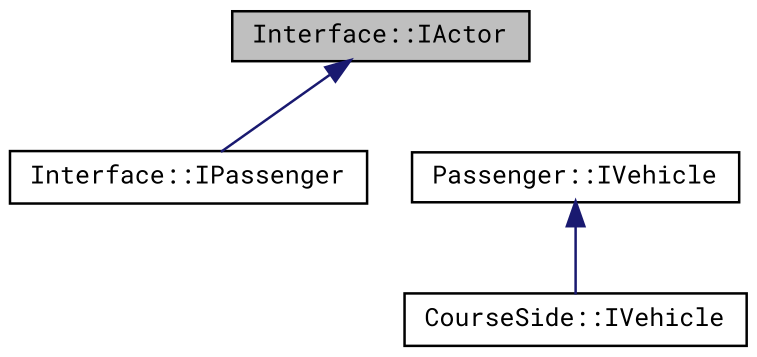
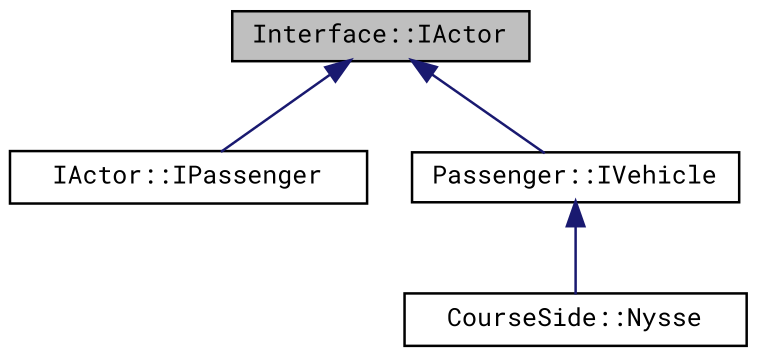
edge "Passenger::IVehicle" -> "Interface::IActor": added
node "Interface::IPassenger": label "Interface::IPassenger" -> "IActor::IPassenger"
node "CourseSide::IVehicle": label "CourseSide::IVehicle" -> "CourseSide::Nysse"
